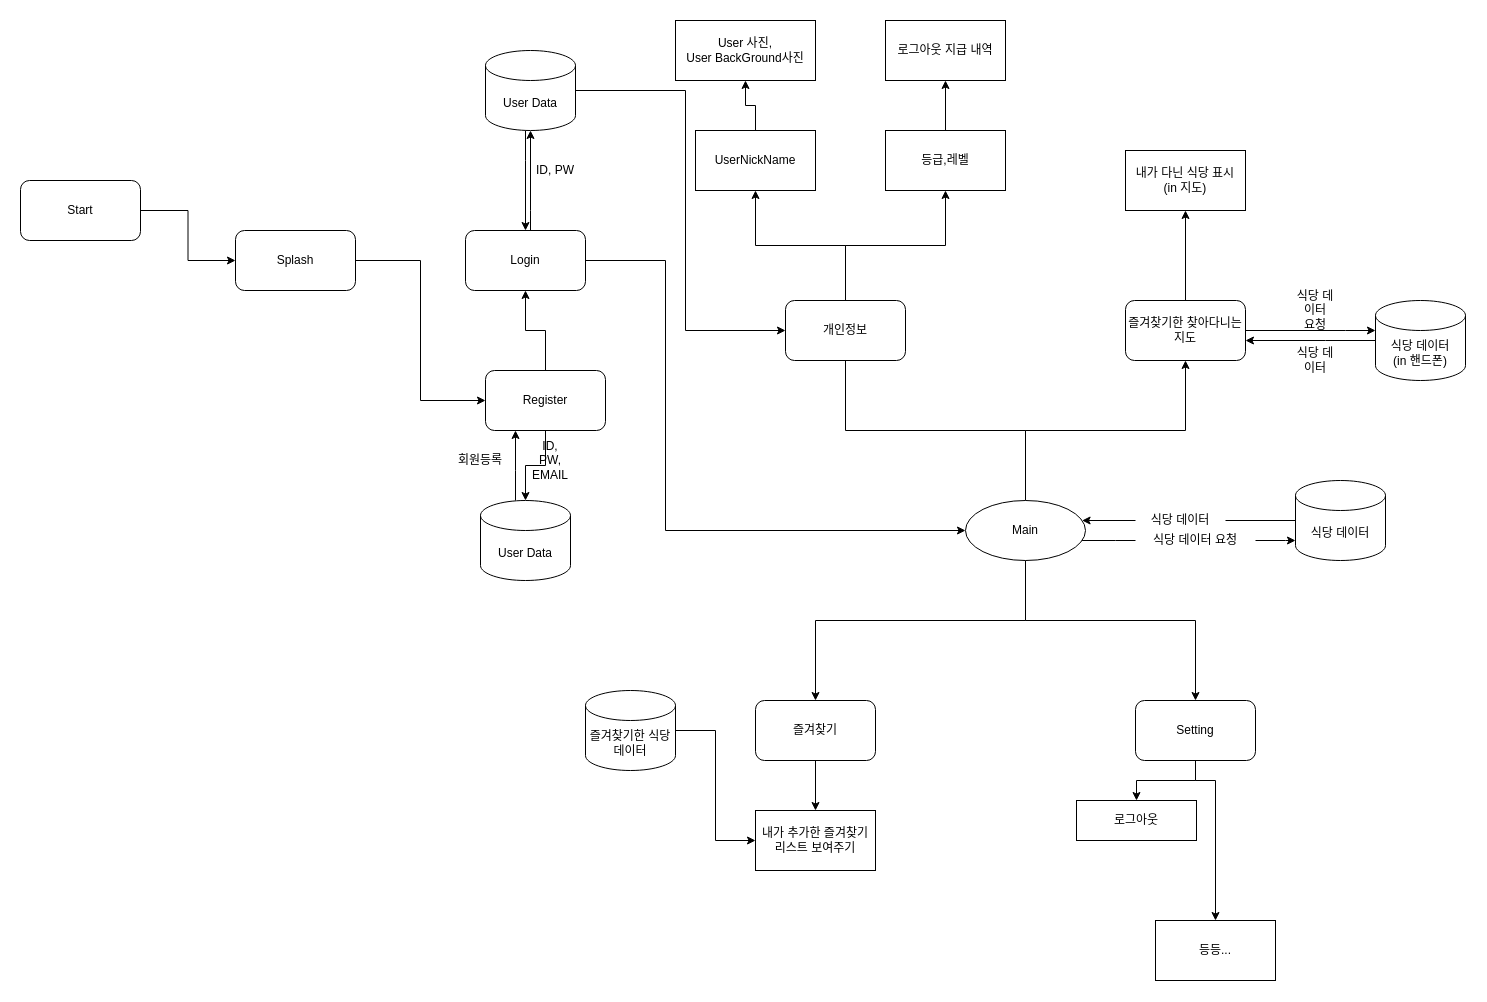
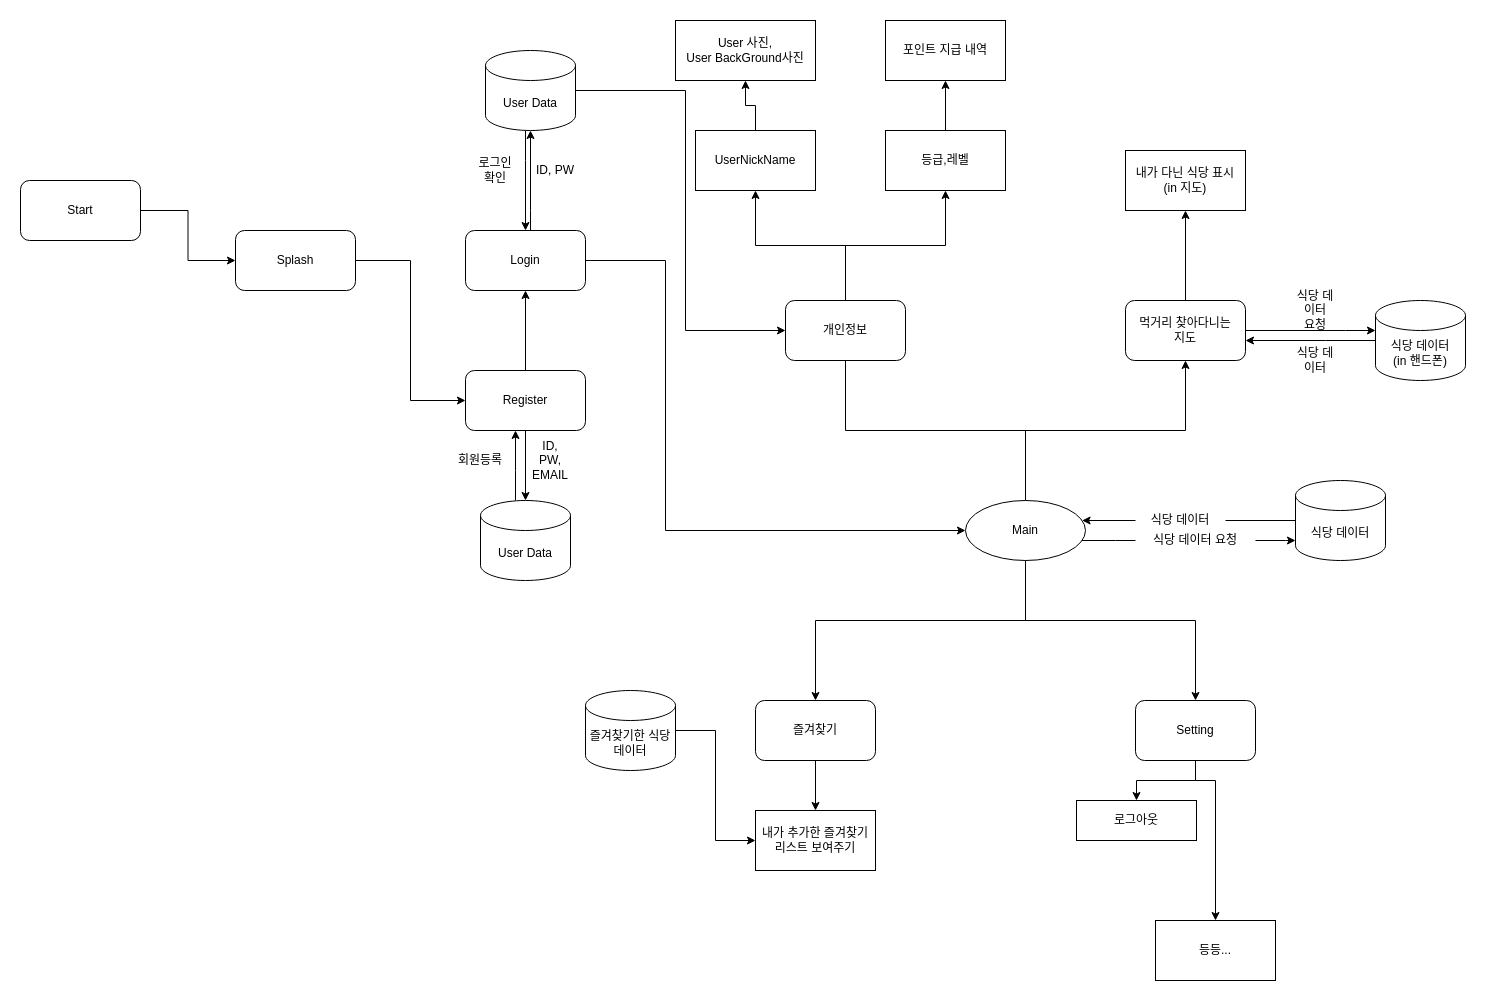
node "로그아웃 지급 내역": label "로그아웃 지급 내역" -> "포인트 지급 내역"
node "로그인 확인": added
node "즐겨찾기한 찾아다니는 지도": label "즐겨찾기한 찾아다니는 지도" -> "먹거리 찾아다니는 지도"
node "Register": moved (546, 401) -> (526, 401)
